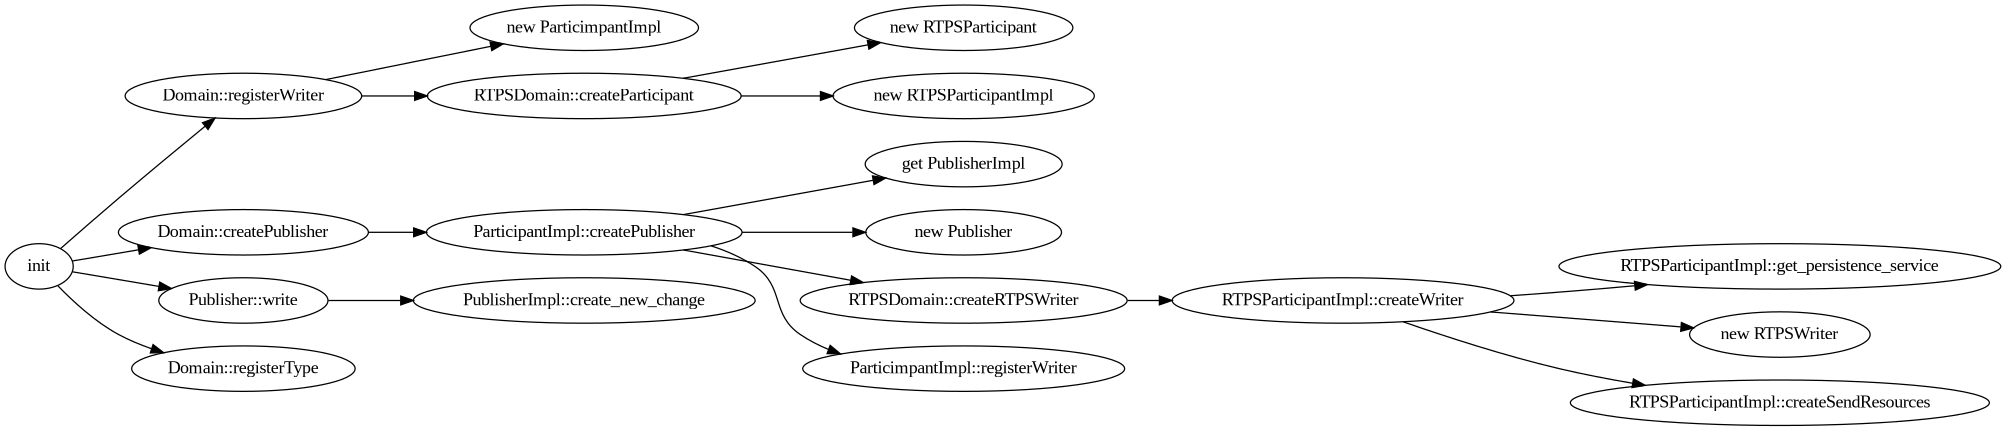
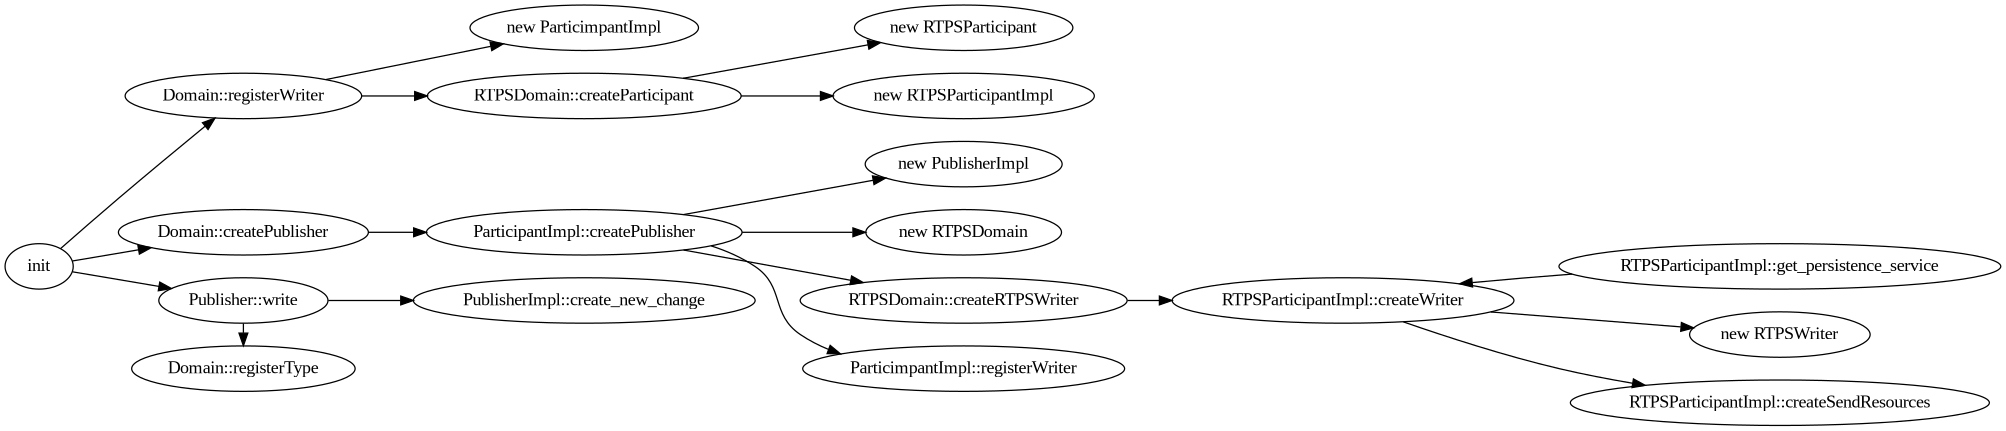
node "get PublisherImpl": label "get PublisherImpl" -> "new PublisherImpl"
node "new Publisher": label "new Publisher" -> "new RTPSDomain"
edge "RTPSParticipantImpl::createWriter" -> "RTPSParticipantImpl::get_persistence_service": reversed
edge "init" -> "Domain::registerType": now "Publisher::write" -> "Domain::registerType"
